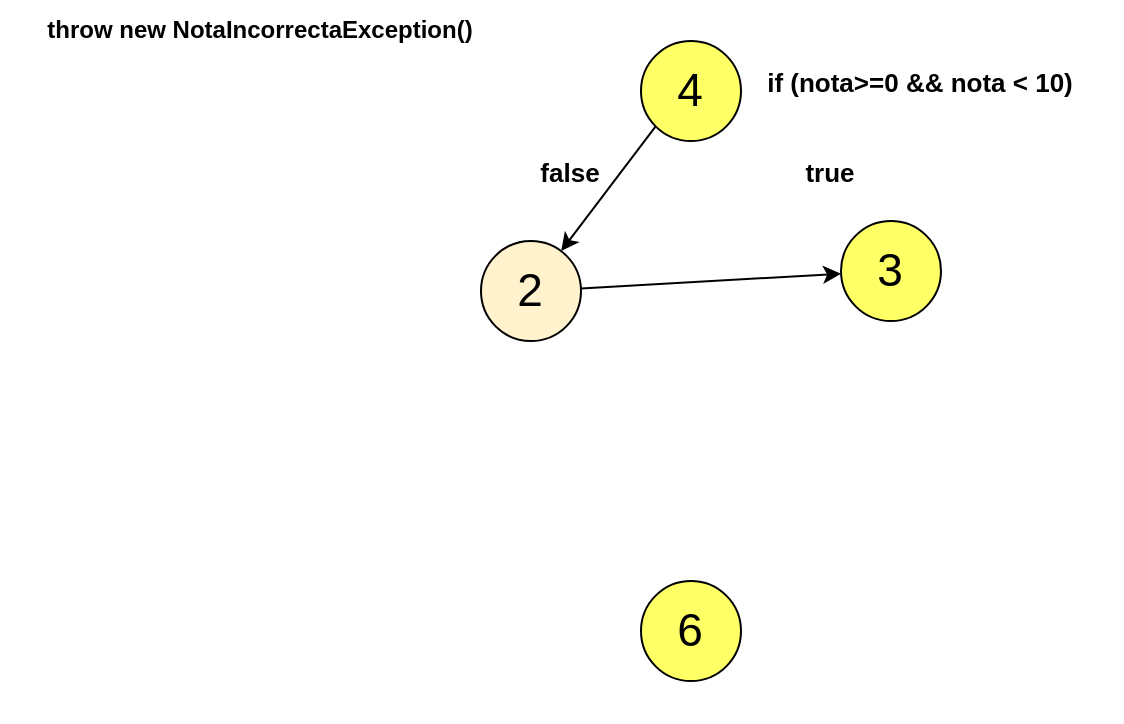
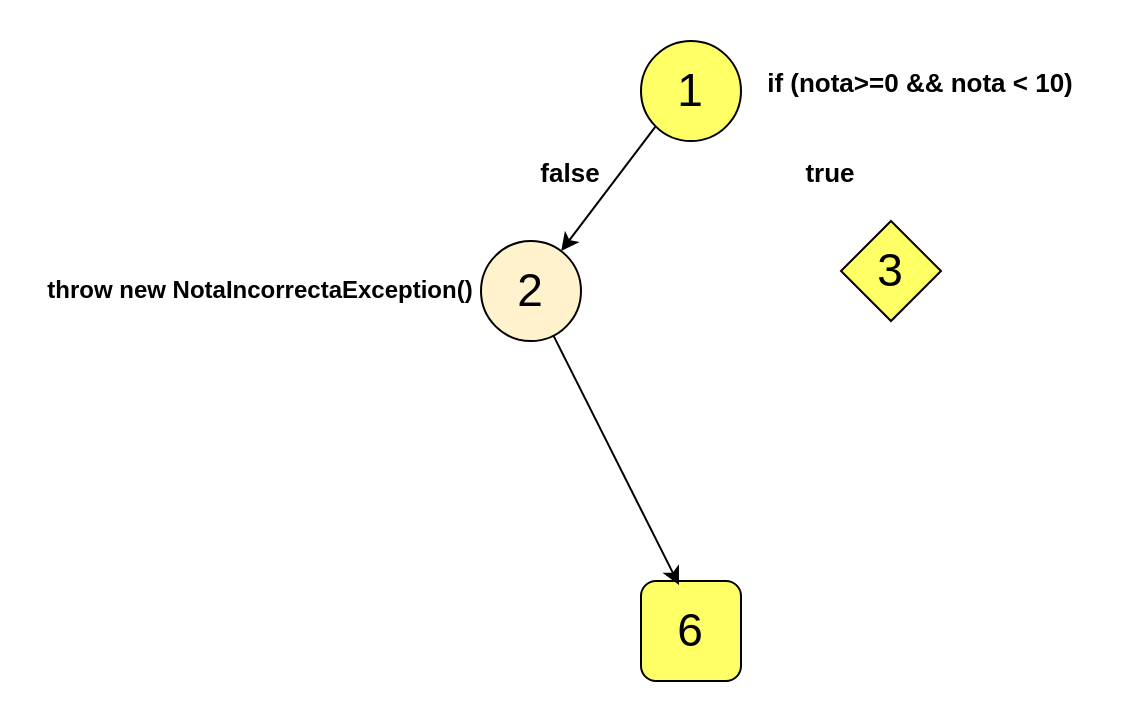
node "throw new NotaIncorrectaException()": moved (261, 31) -> (261, 291)
node "4": label "4" -> "1"
node "3": shape ellipse -> diamond
edge "2" -> "3": now "2" -> "6"
node "6": shape ellipse -> rounded rectangle
